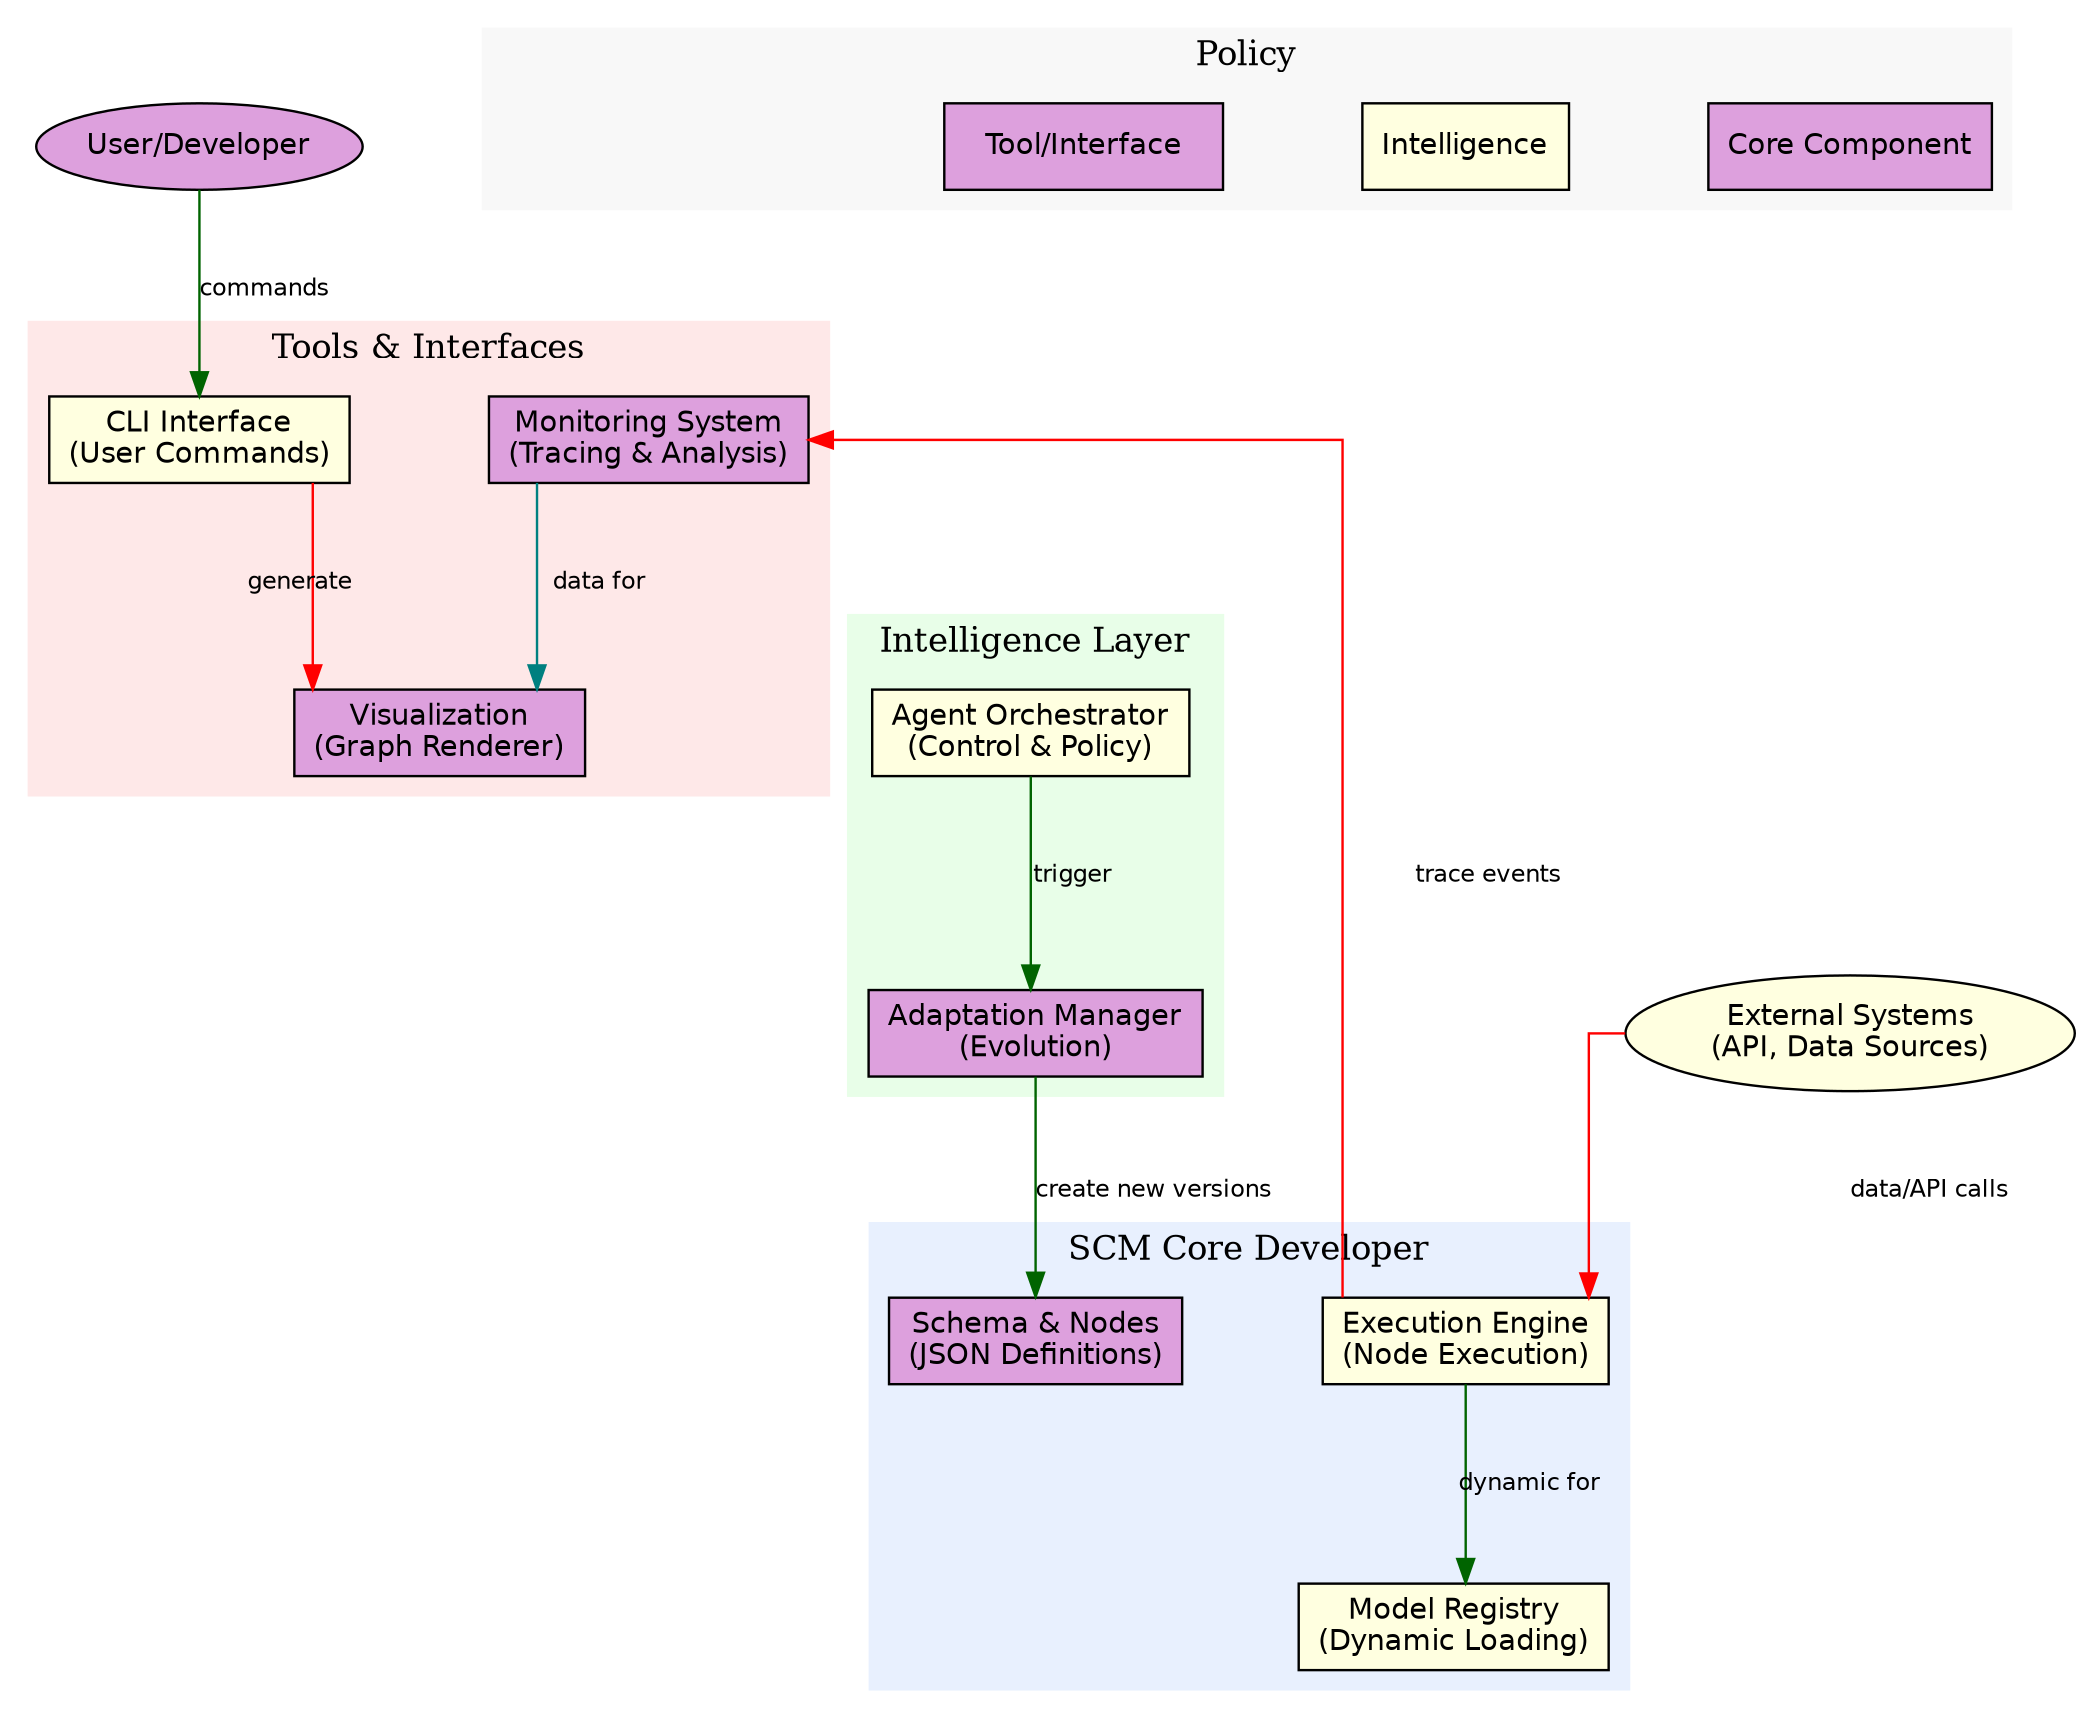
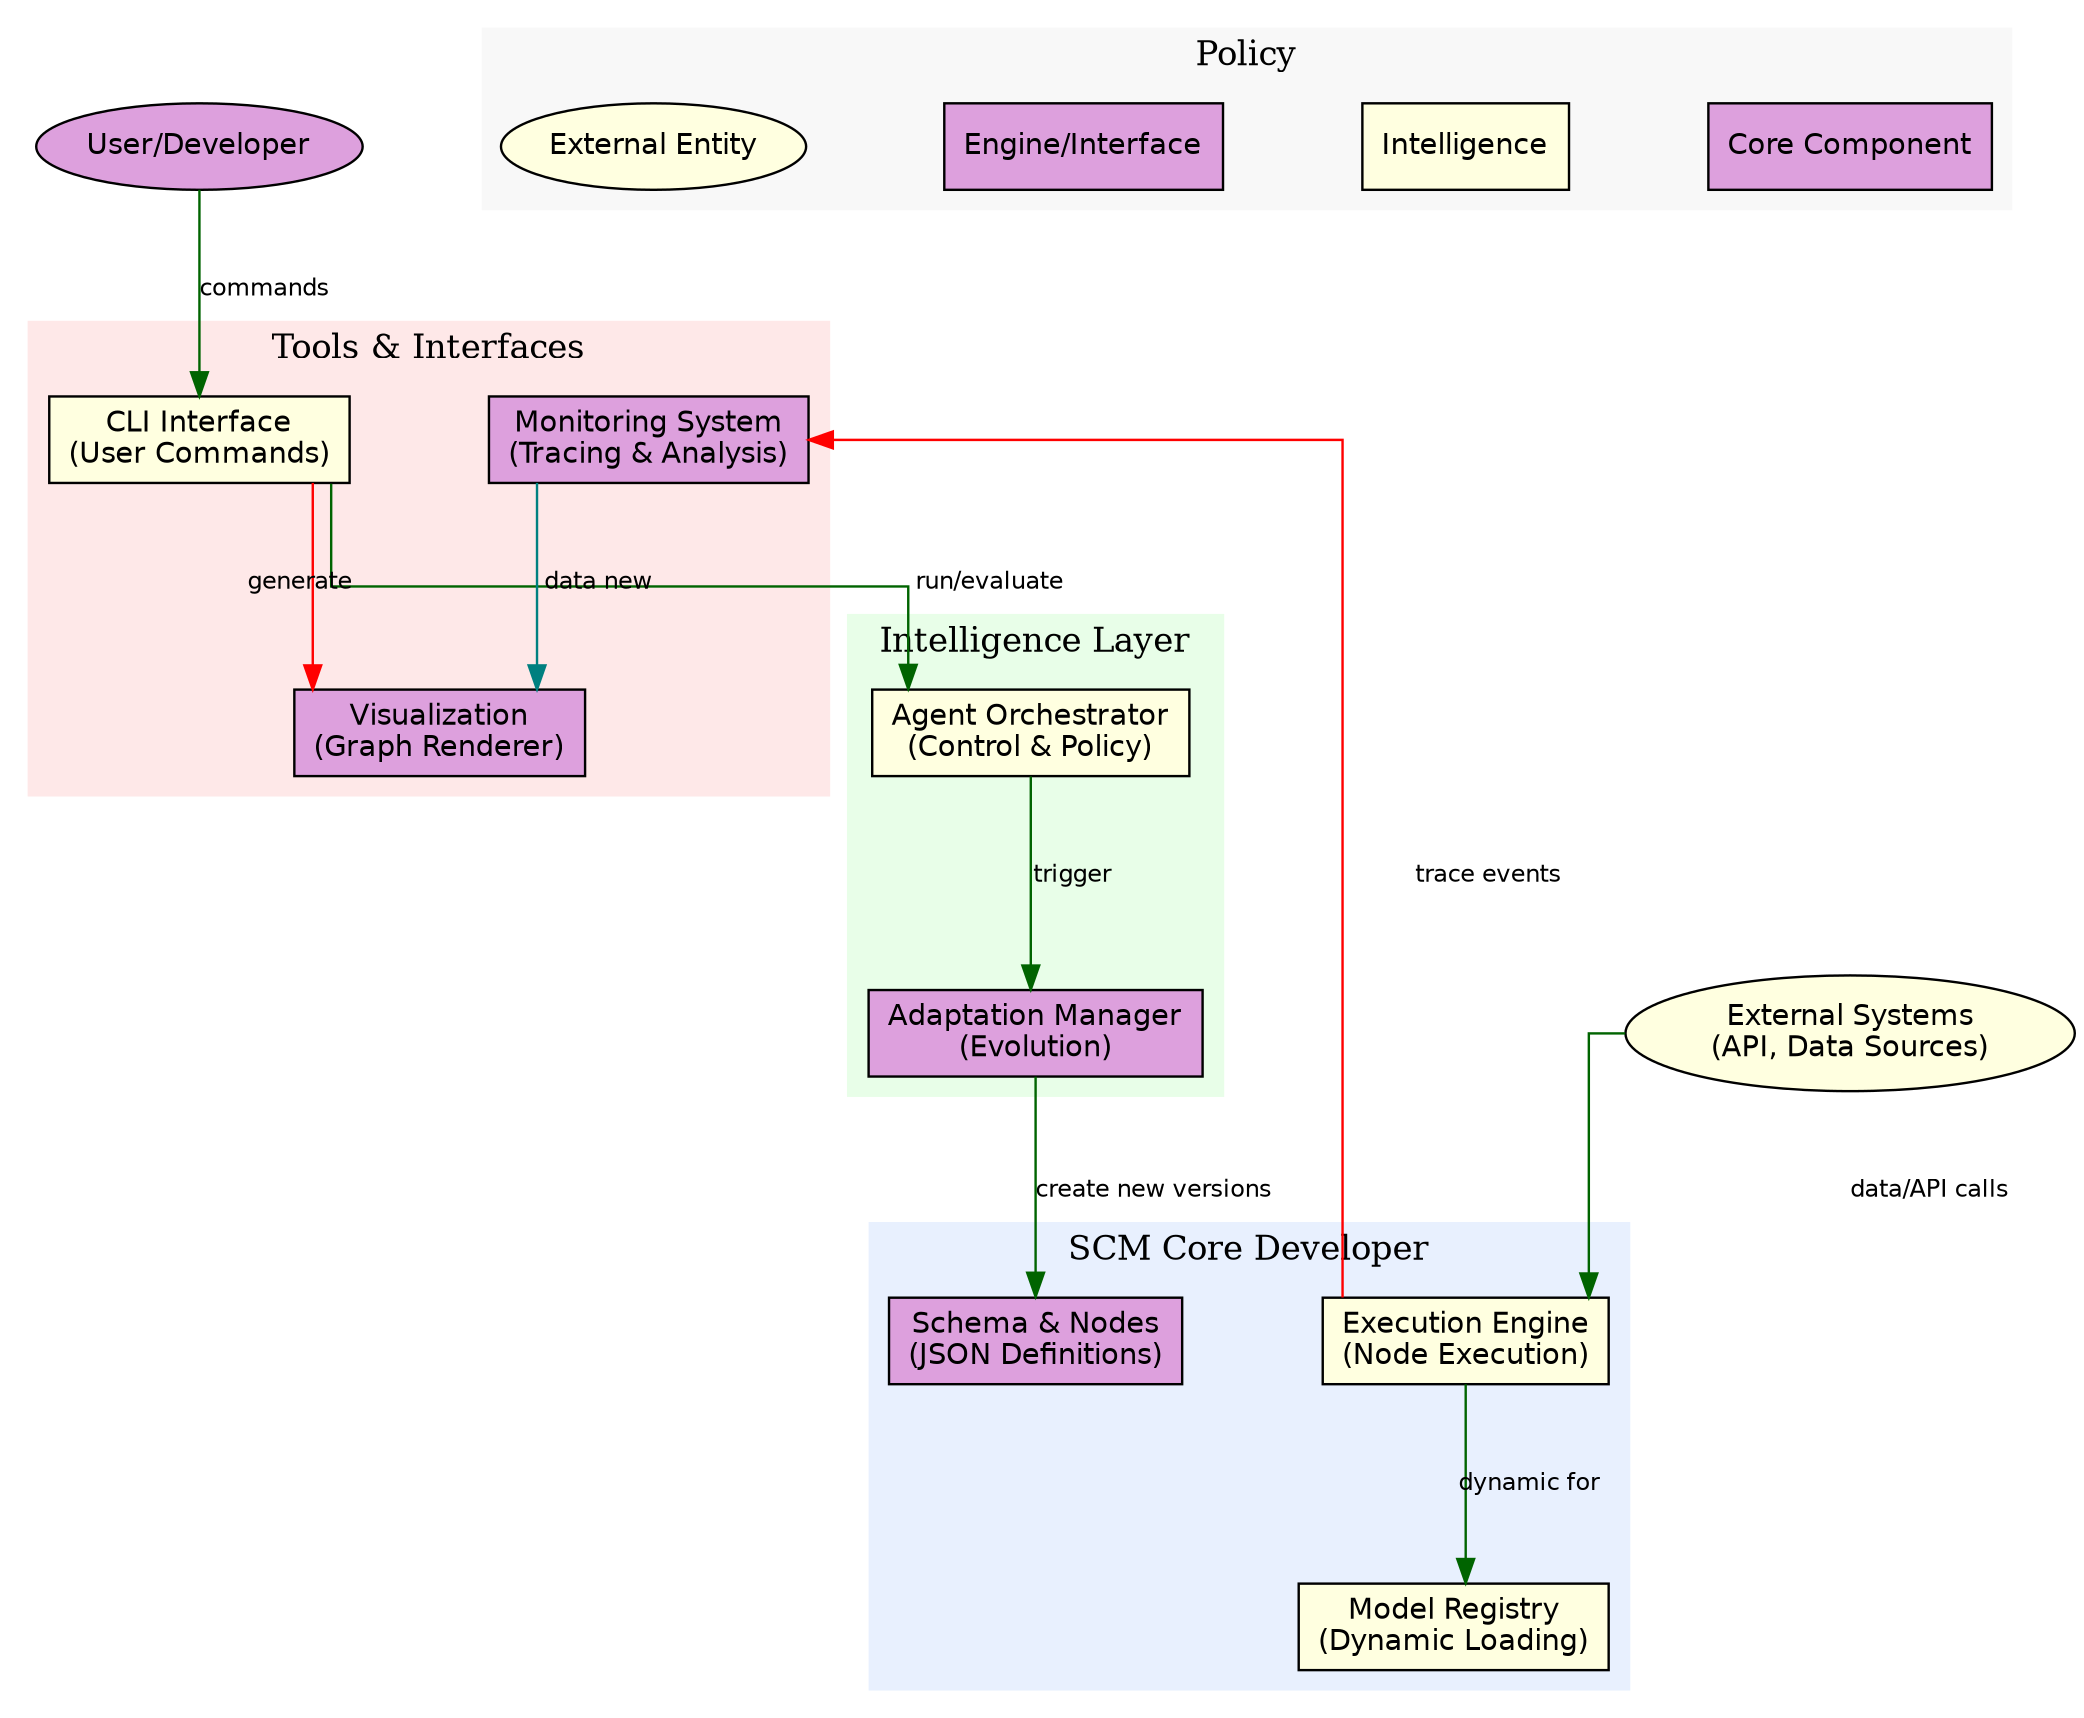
node "External Entity": added
node "Tool/Interface": label "Tool/Interface" -> "Engine/Interface"
edge "Monitoring System (Tracing & Analysis)" -> "Visualization (Graph Renderer)": label "data for" -> "data new"
edge "CLI Interface (User Commands)" -> "Agent Orchestrator (Control & Policy)": added, label "run/evaluate"
edge "External Systems (API, Data Sources)" -> "Execution Engine (Node Execution)": color red -> darkgreen
